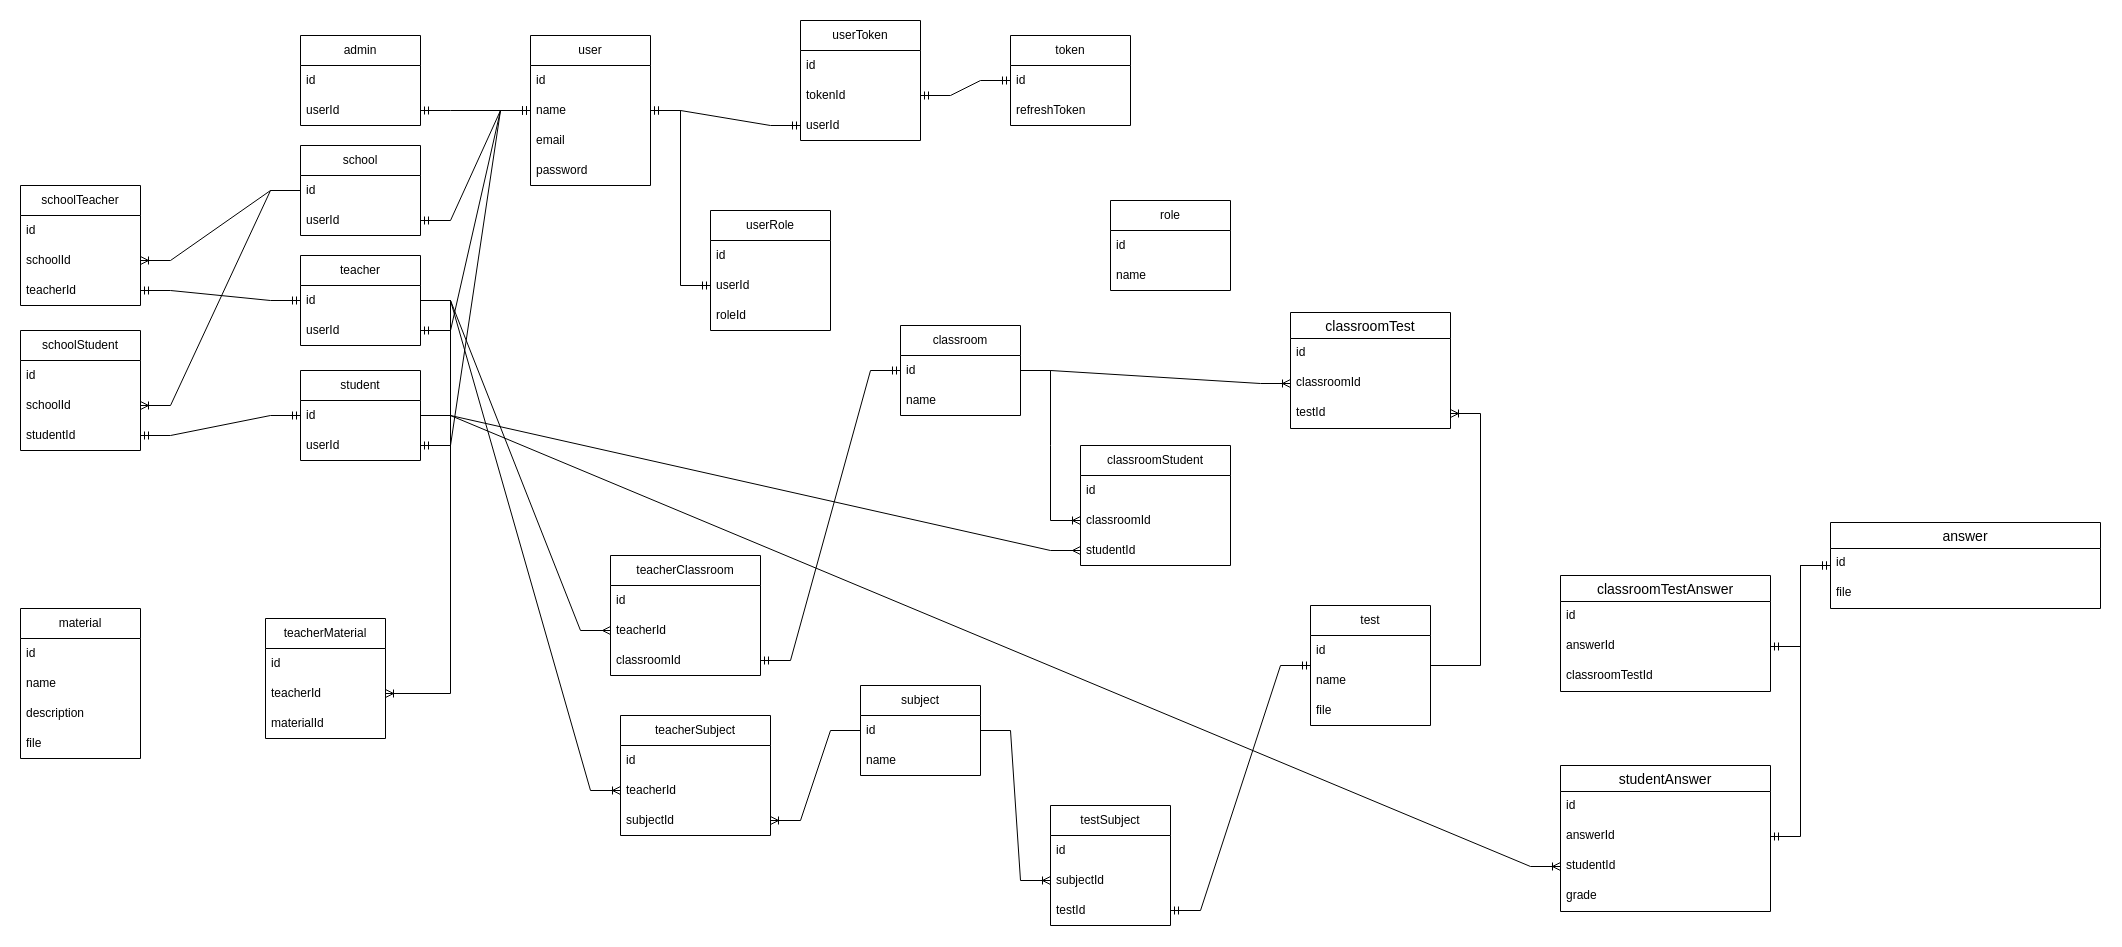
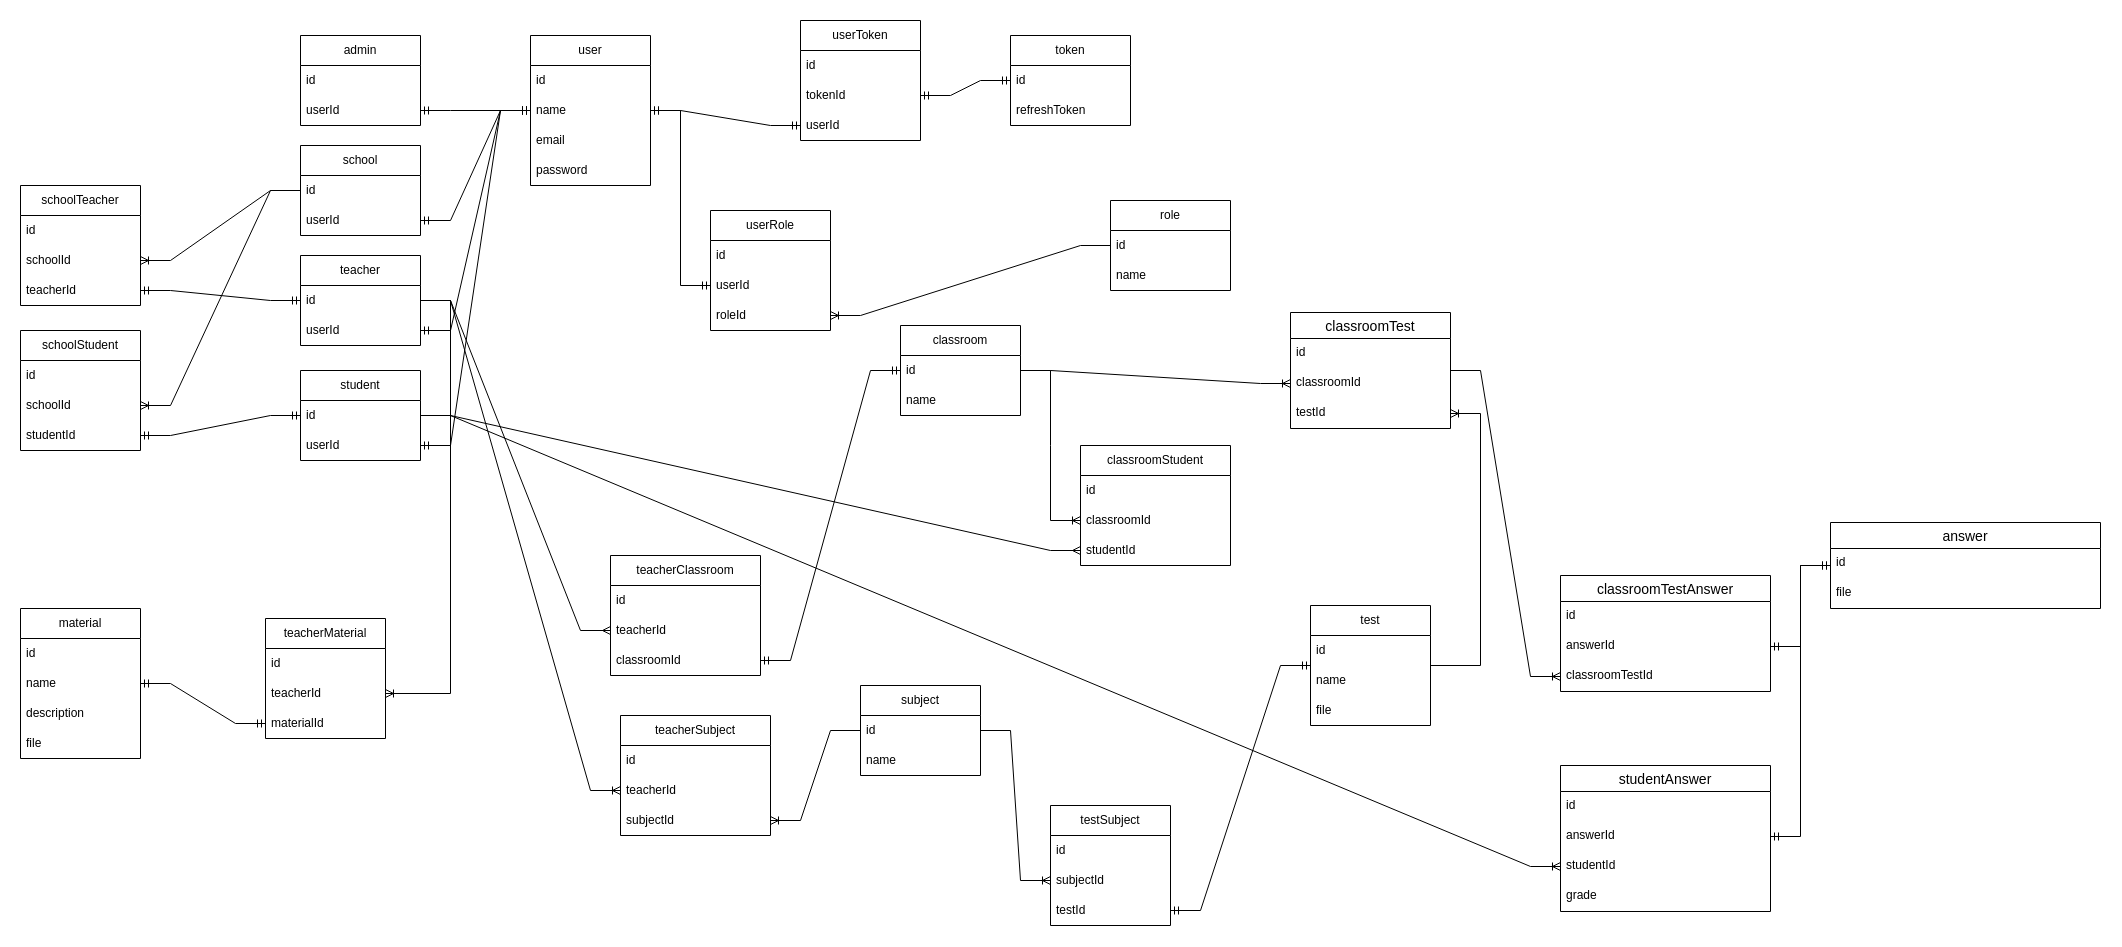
edge "role" -> "roleId": added
edge "classroomTest" -> "classroomTestId": added
edge "material" -- "materialId": added
